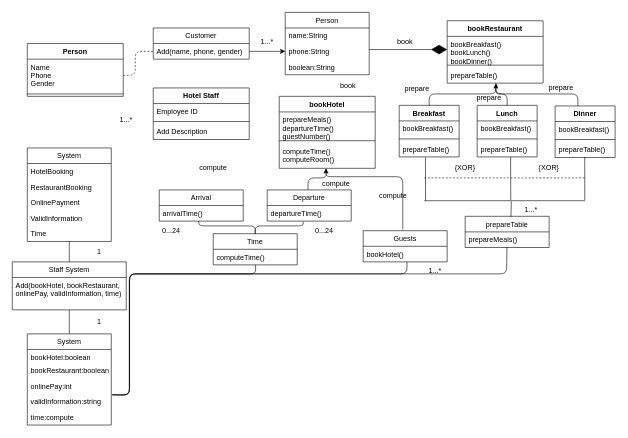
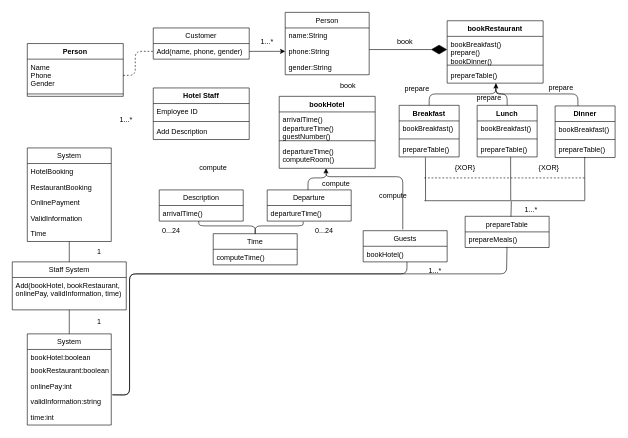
node "bookBreakfast() bookLunch() bookDinner()": label "bookBreakfast() bookLunch() bookDinner()" -> "bookBreakfast() prepare() bookDinner()"
node "boolean:String": label "boolean:String" -> "gender:String"
node "prepareMeals() departureTime() guestNumber()": label "prepareMeals() departureTime() guestNumber()" -> "arrivalTime() departureTime() guestNumber()"
node "computeTime() computeRoom()": label "computeTime() computeRoom()" -> "departureTime() computeRoom()"
node "Arrival": label "Arrival" -> "Description"
edge "computeTime()" -- "validInformation:string": removed
node "time:compute": label "time:compute" -> "time:int"
